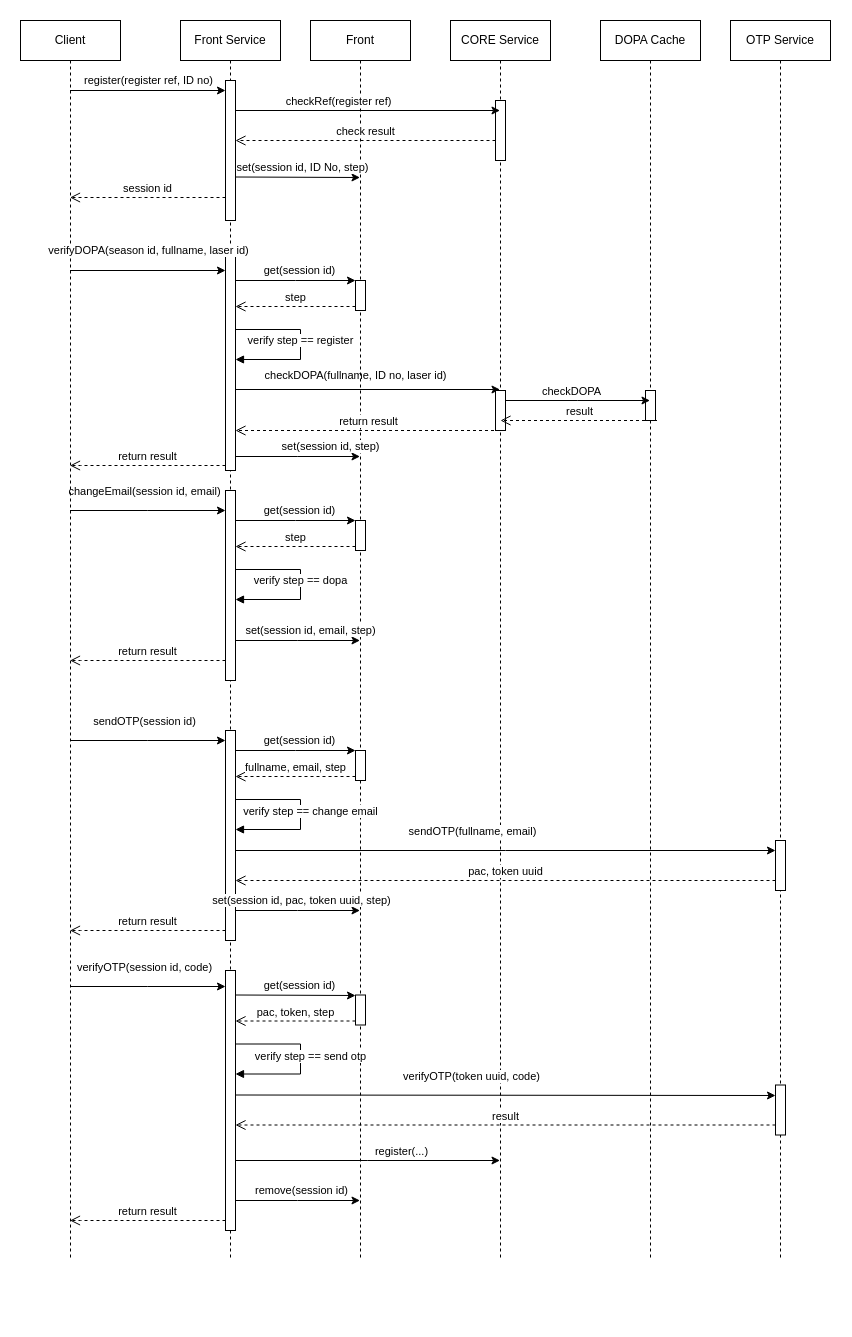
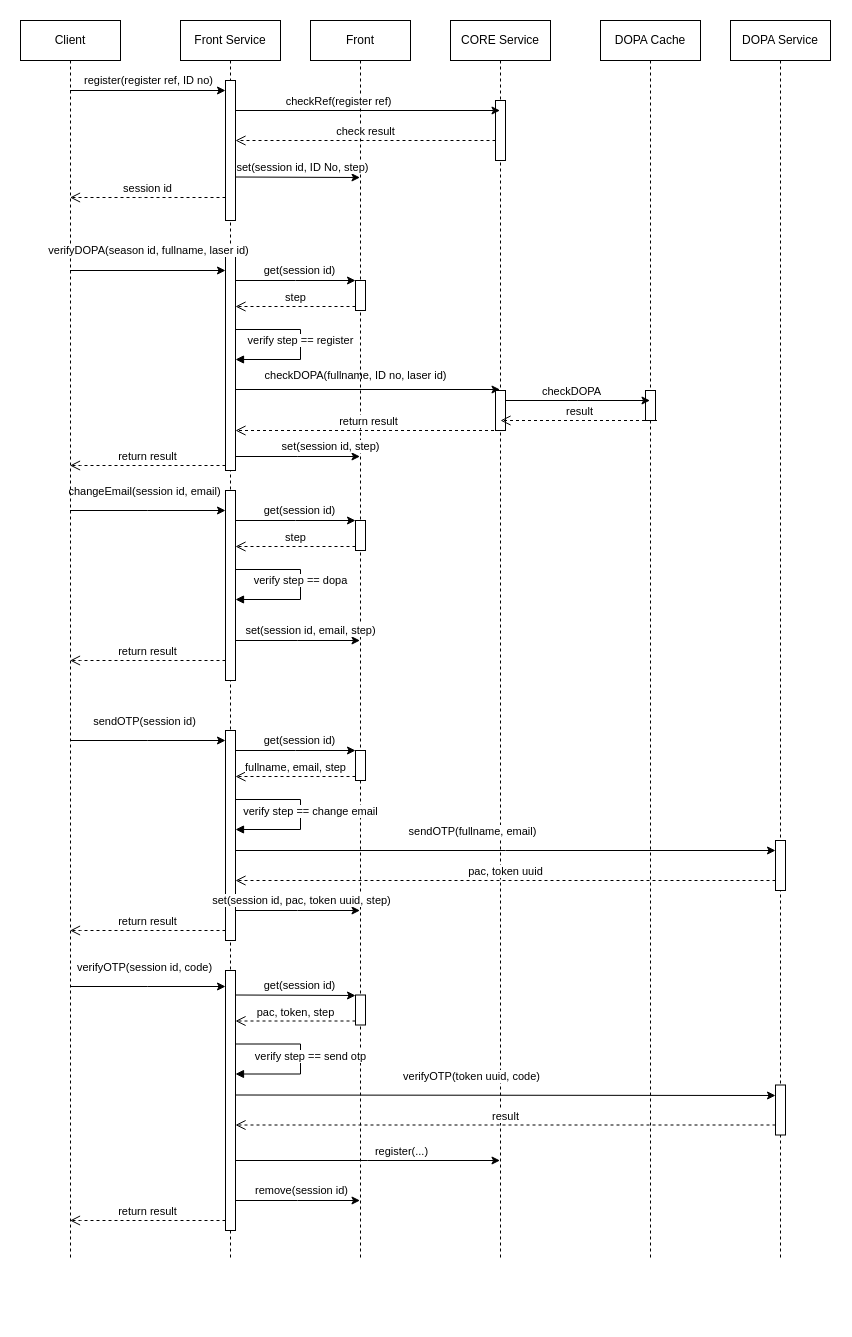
node "OTP Service": label "OTP Service" -> "DOPA Service"
